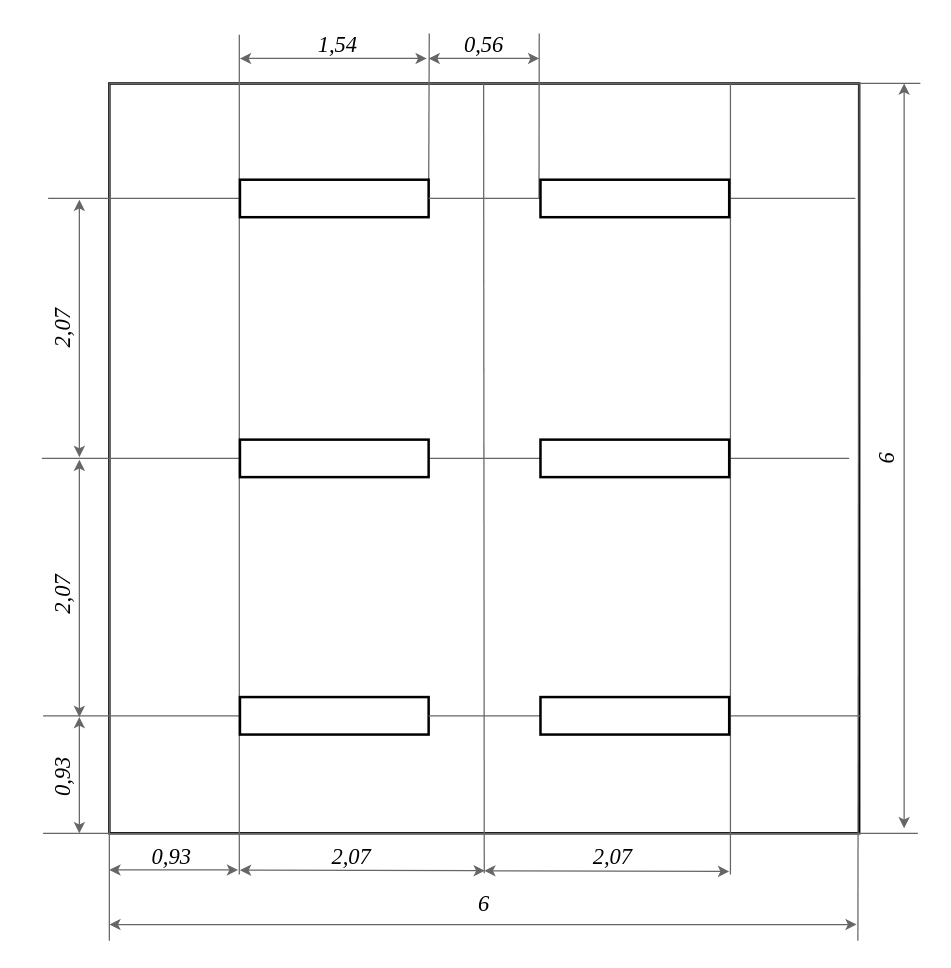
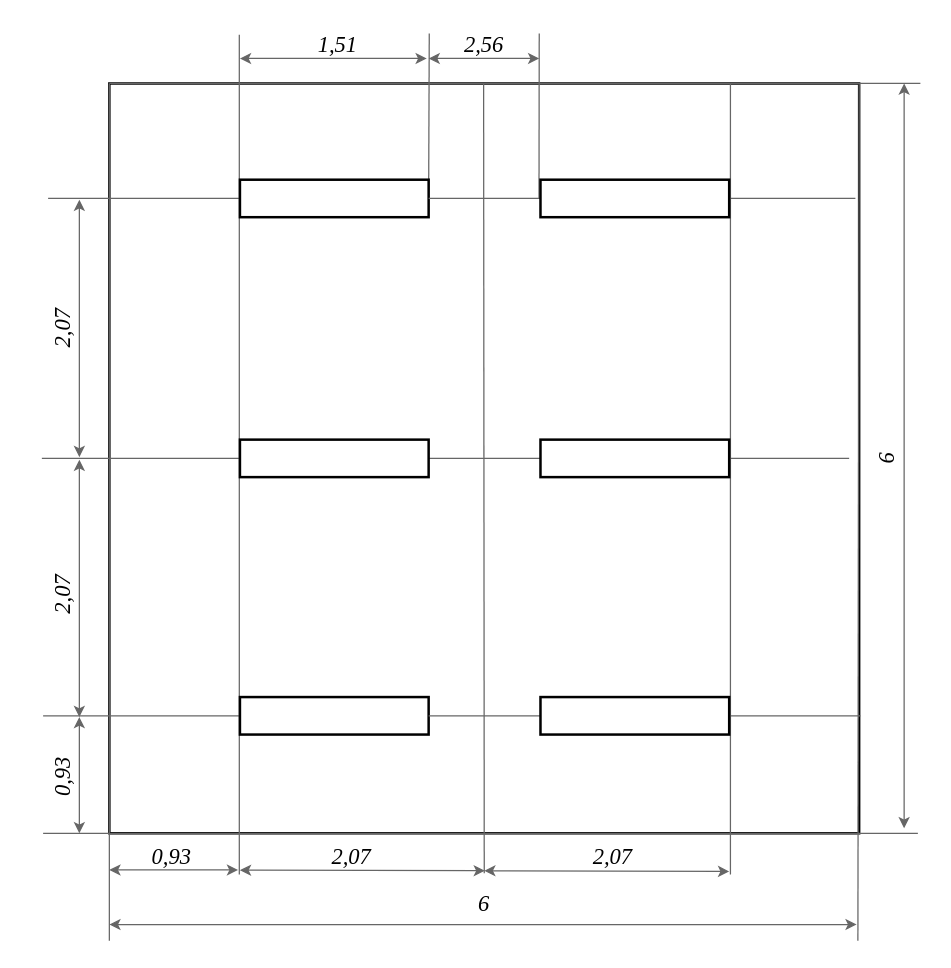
node "1,54": label "1,54" -> "1,51"
node "0,56": label "0,56" -> "2,56"
